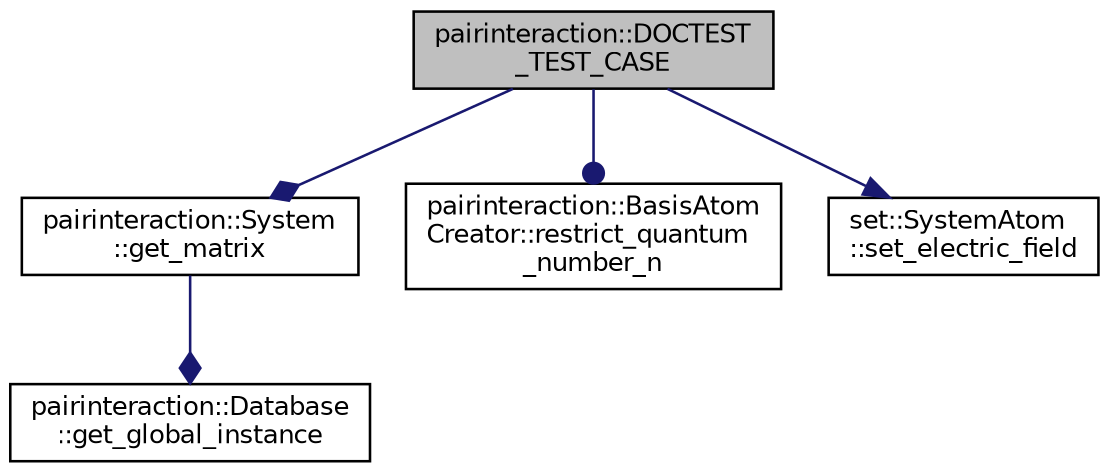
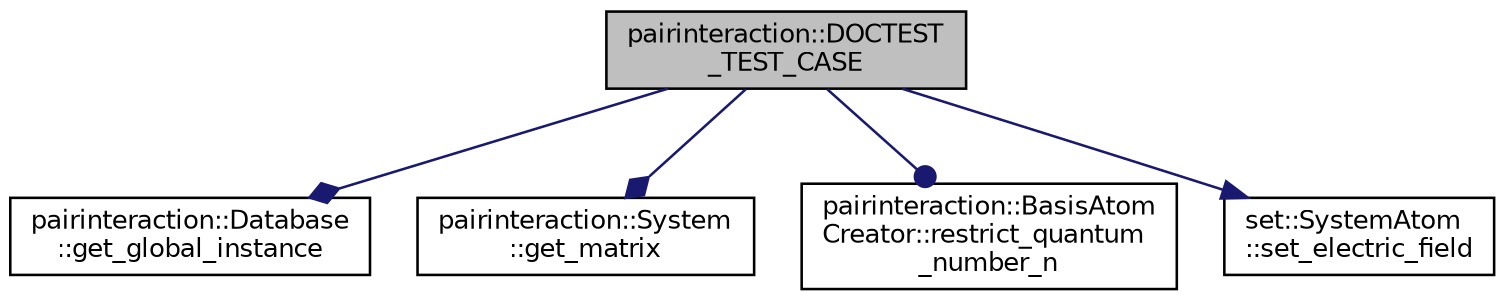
edge "pairinteraction::System ::get_matrix" -> "pairinteraction::Database ::get_global_instance": now "pairinteraction::DOCTEST _TEST_CASE" -> "pairinteraction::Database ::get_global_instance"
